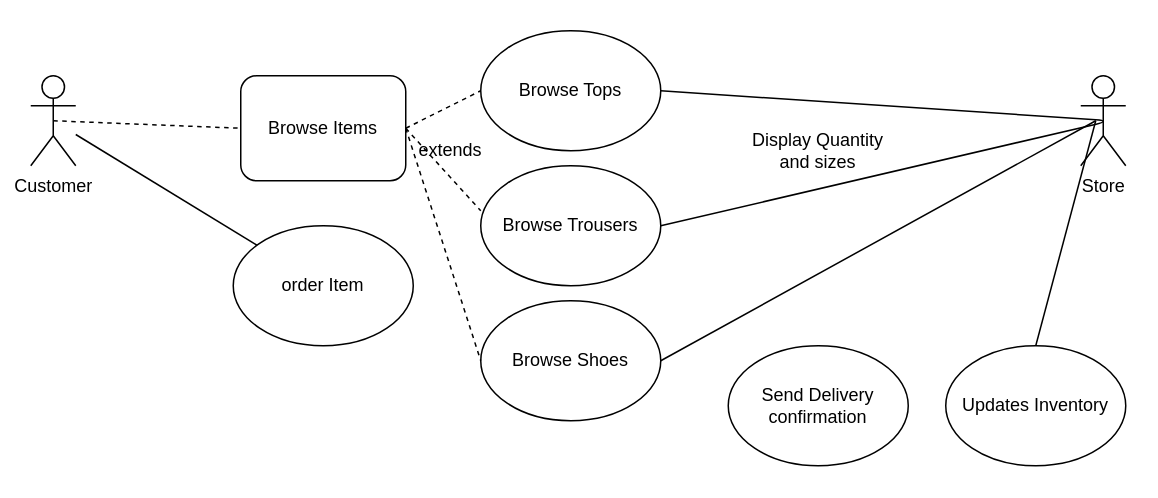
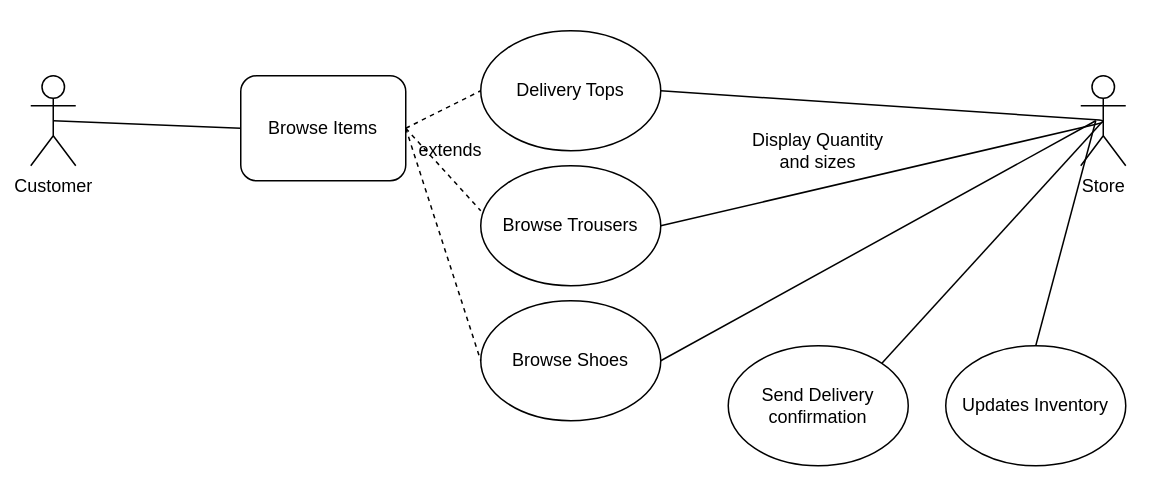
node "Browse Tops": label "Browse Tops" -> "Delivery Tops"
edge "Customer" -- "Browse Items": style dashed -> solid
edge "Customer" -- "order Item": removed
edge "Store" -- "Send Delivery confirmation": added
node "order Item": removed
